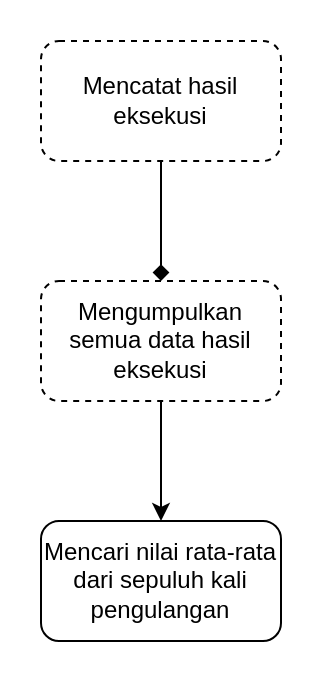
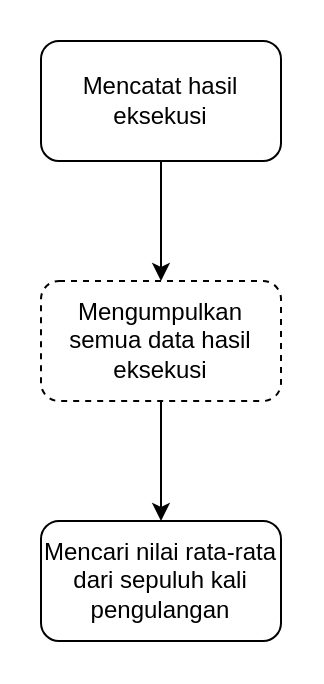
node "Mencatat hasil eksekusi": style dashed -> solid
edge "Mencatat hasil eksekusi" -> "Mengumpulkan semua data hasil eksekusi": arrowhead diamond -> classic
